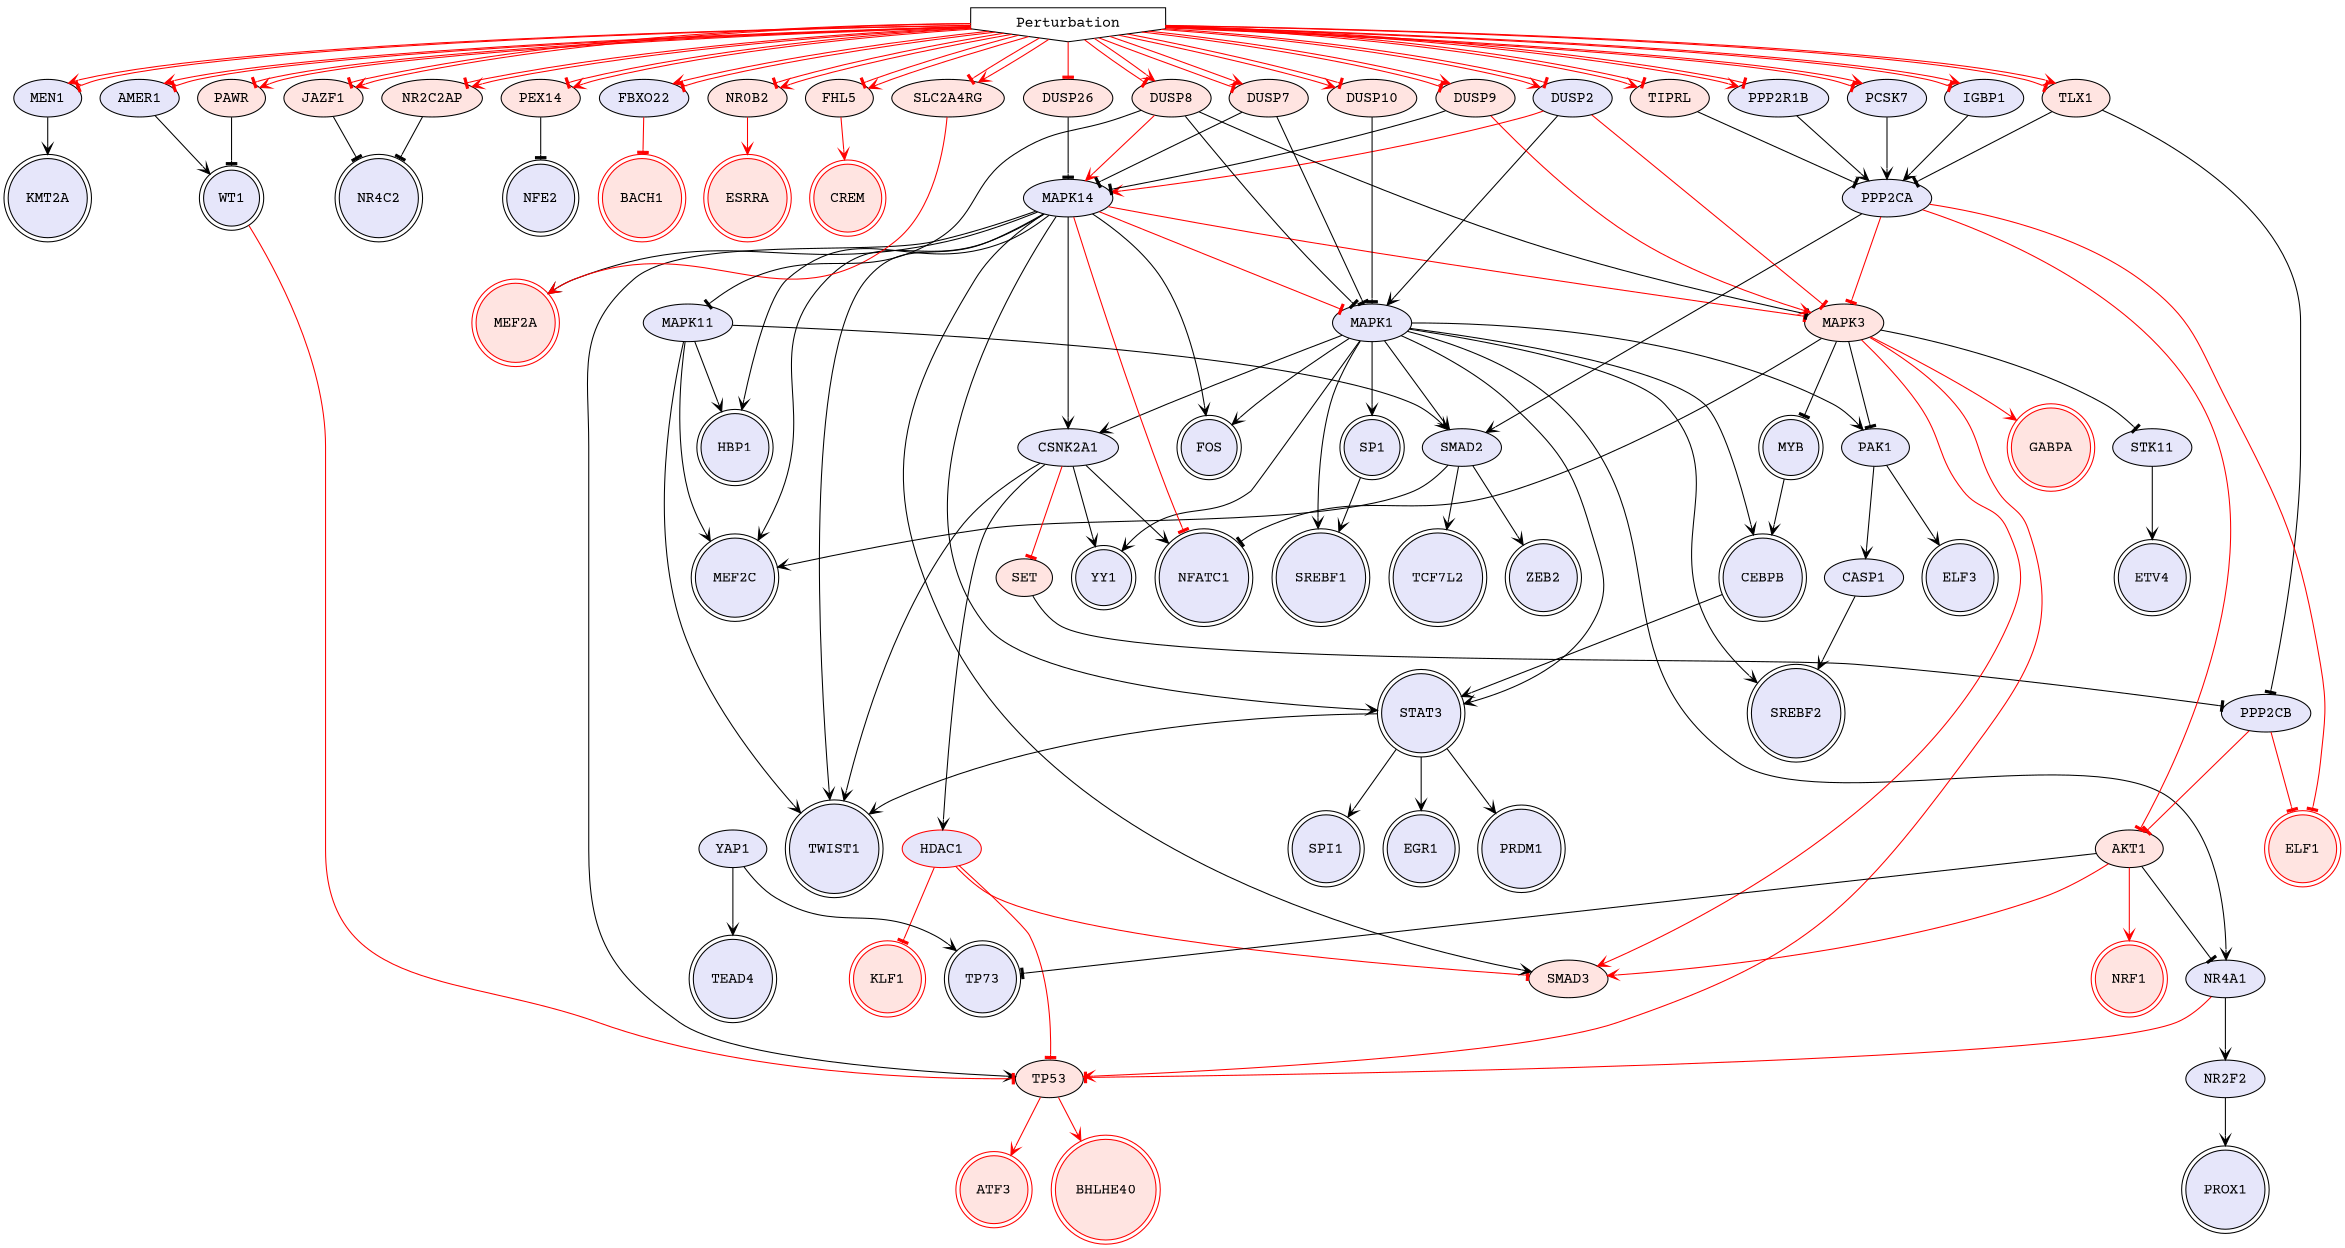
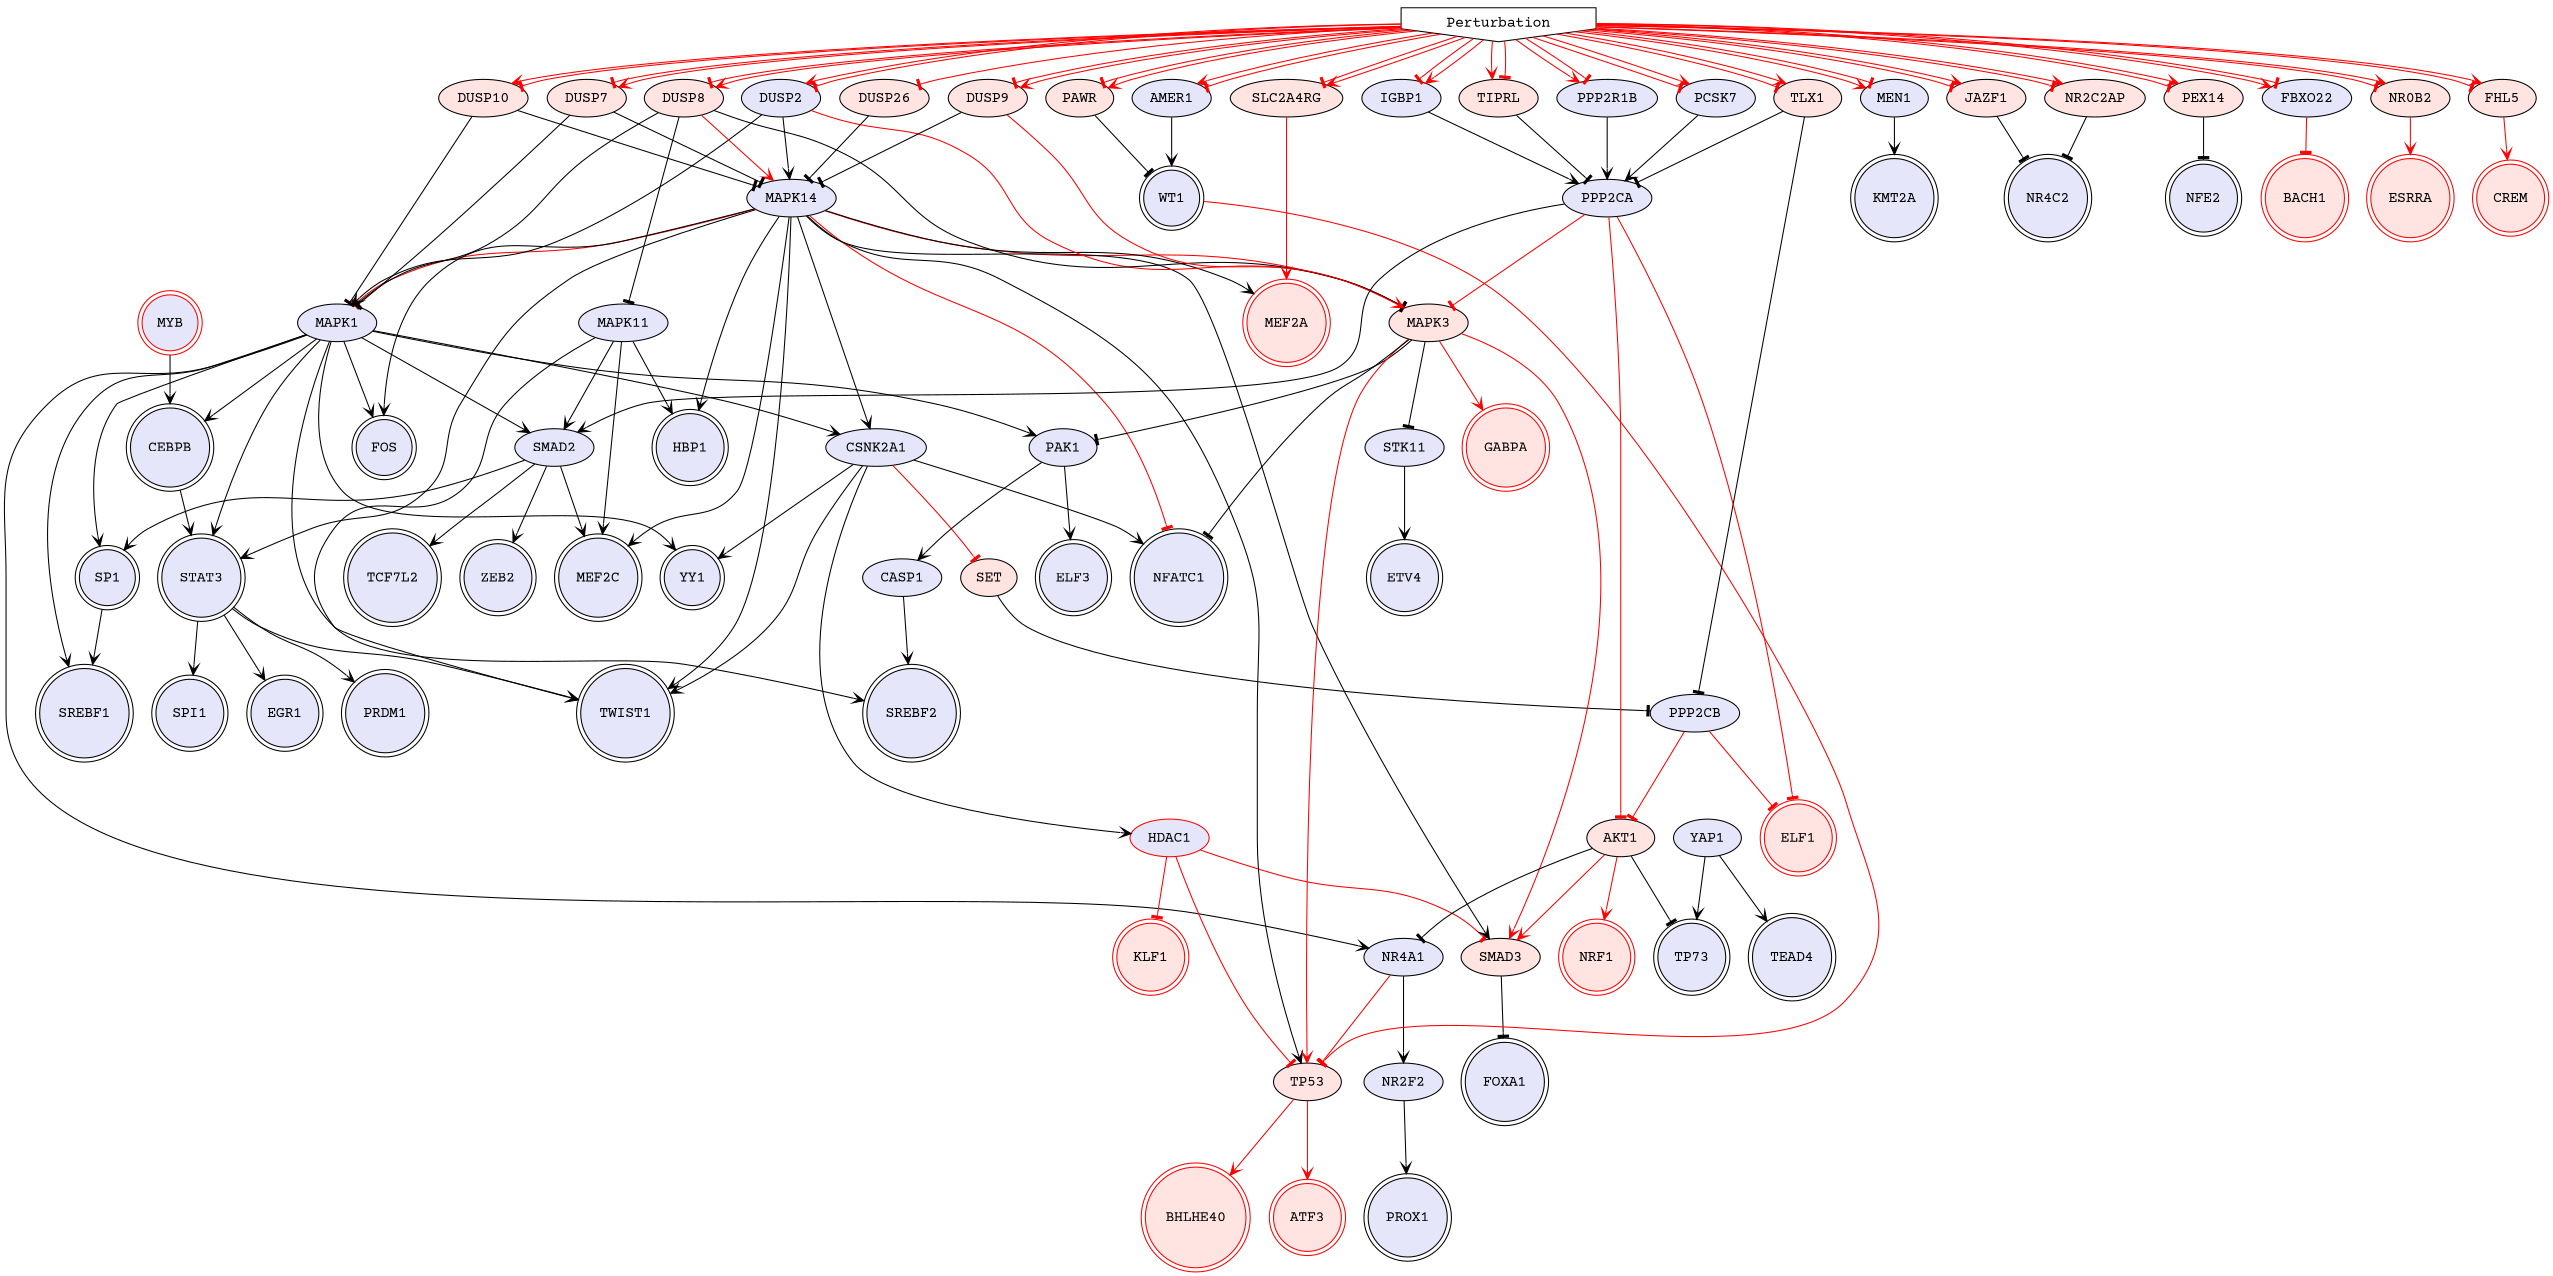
edge "DUSP10" -> "MAPK14": added
edge "DUSP2" -> "MAPK14": color red -> black
edge "MAPK3" -> "MYB": removed
node "MYB": color black -> red
edge "SMAD2" -> "SP1": added
node "FOXA1": added
